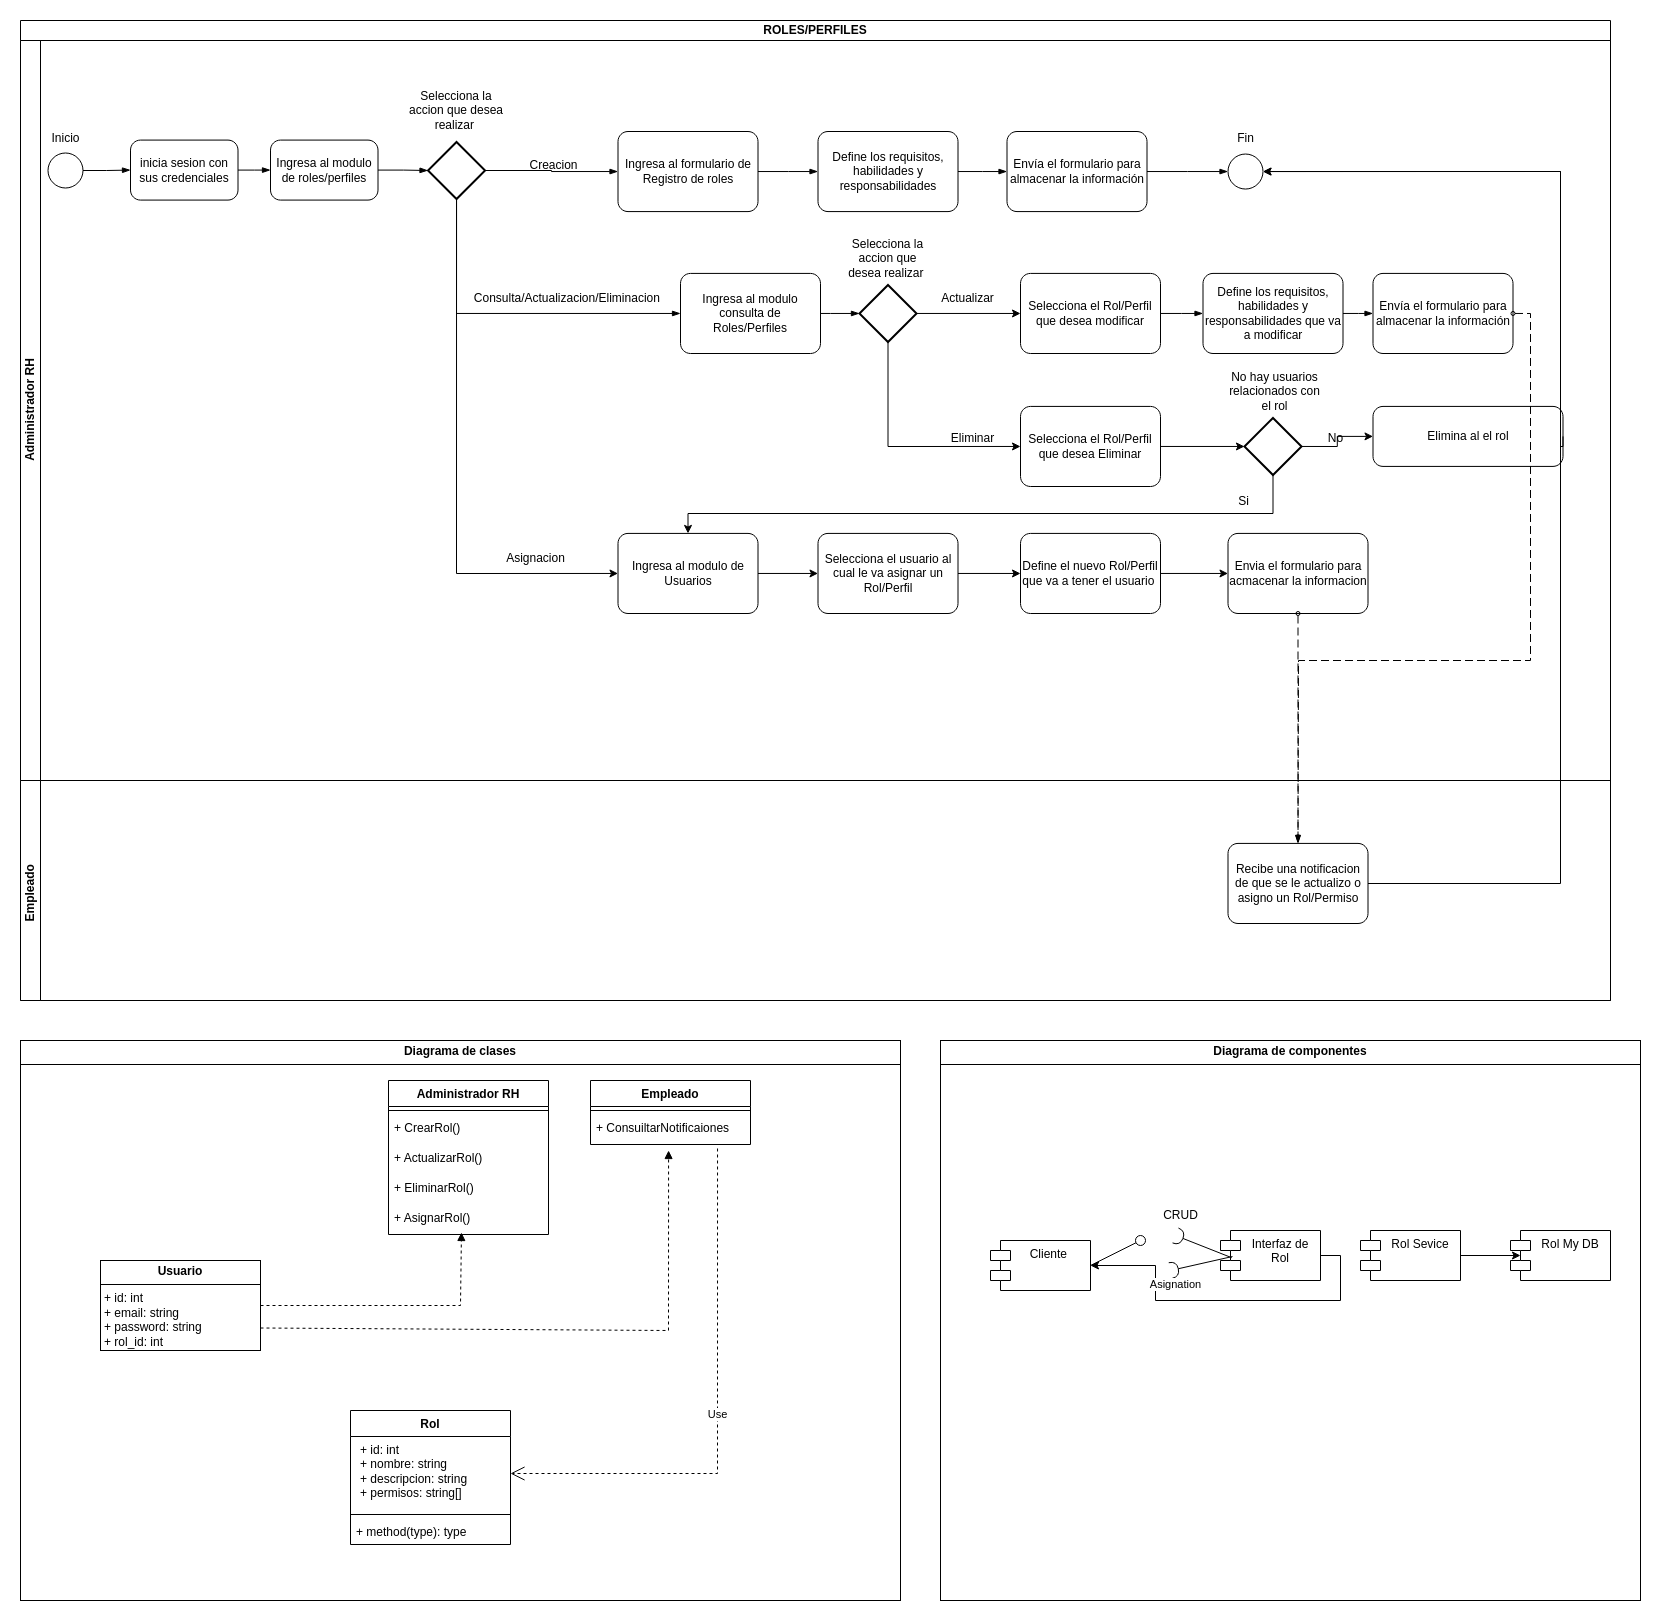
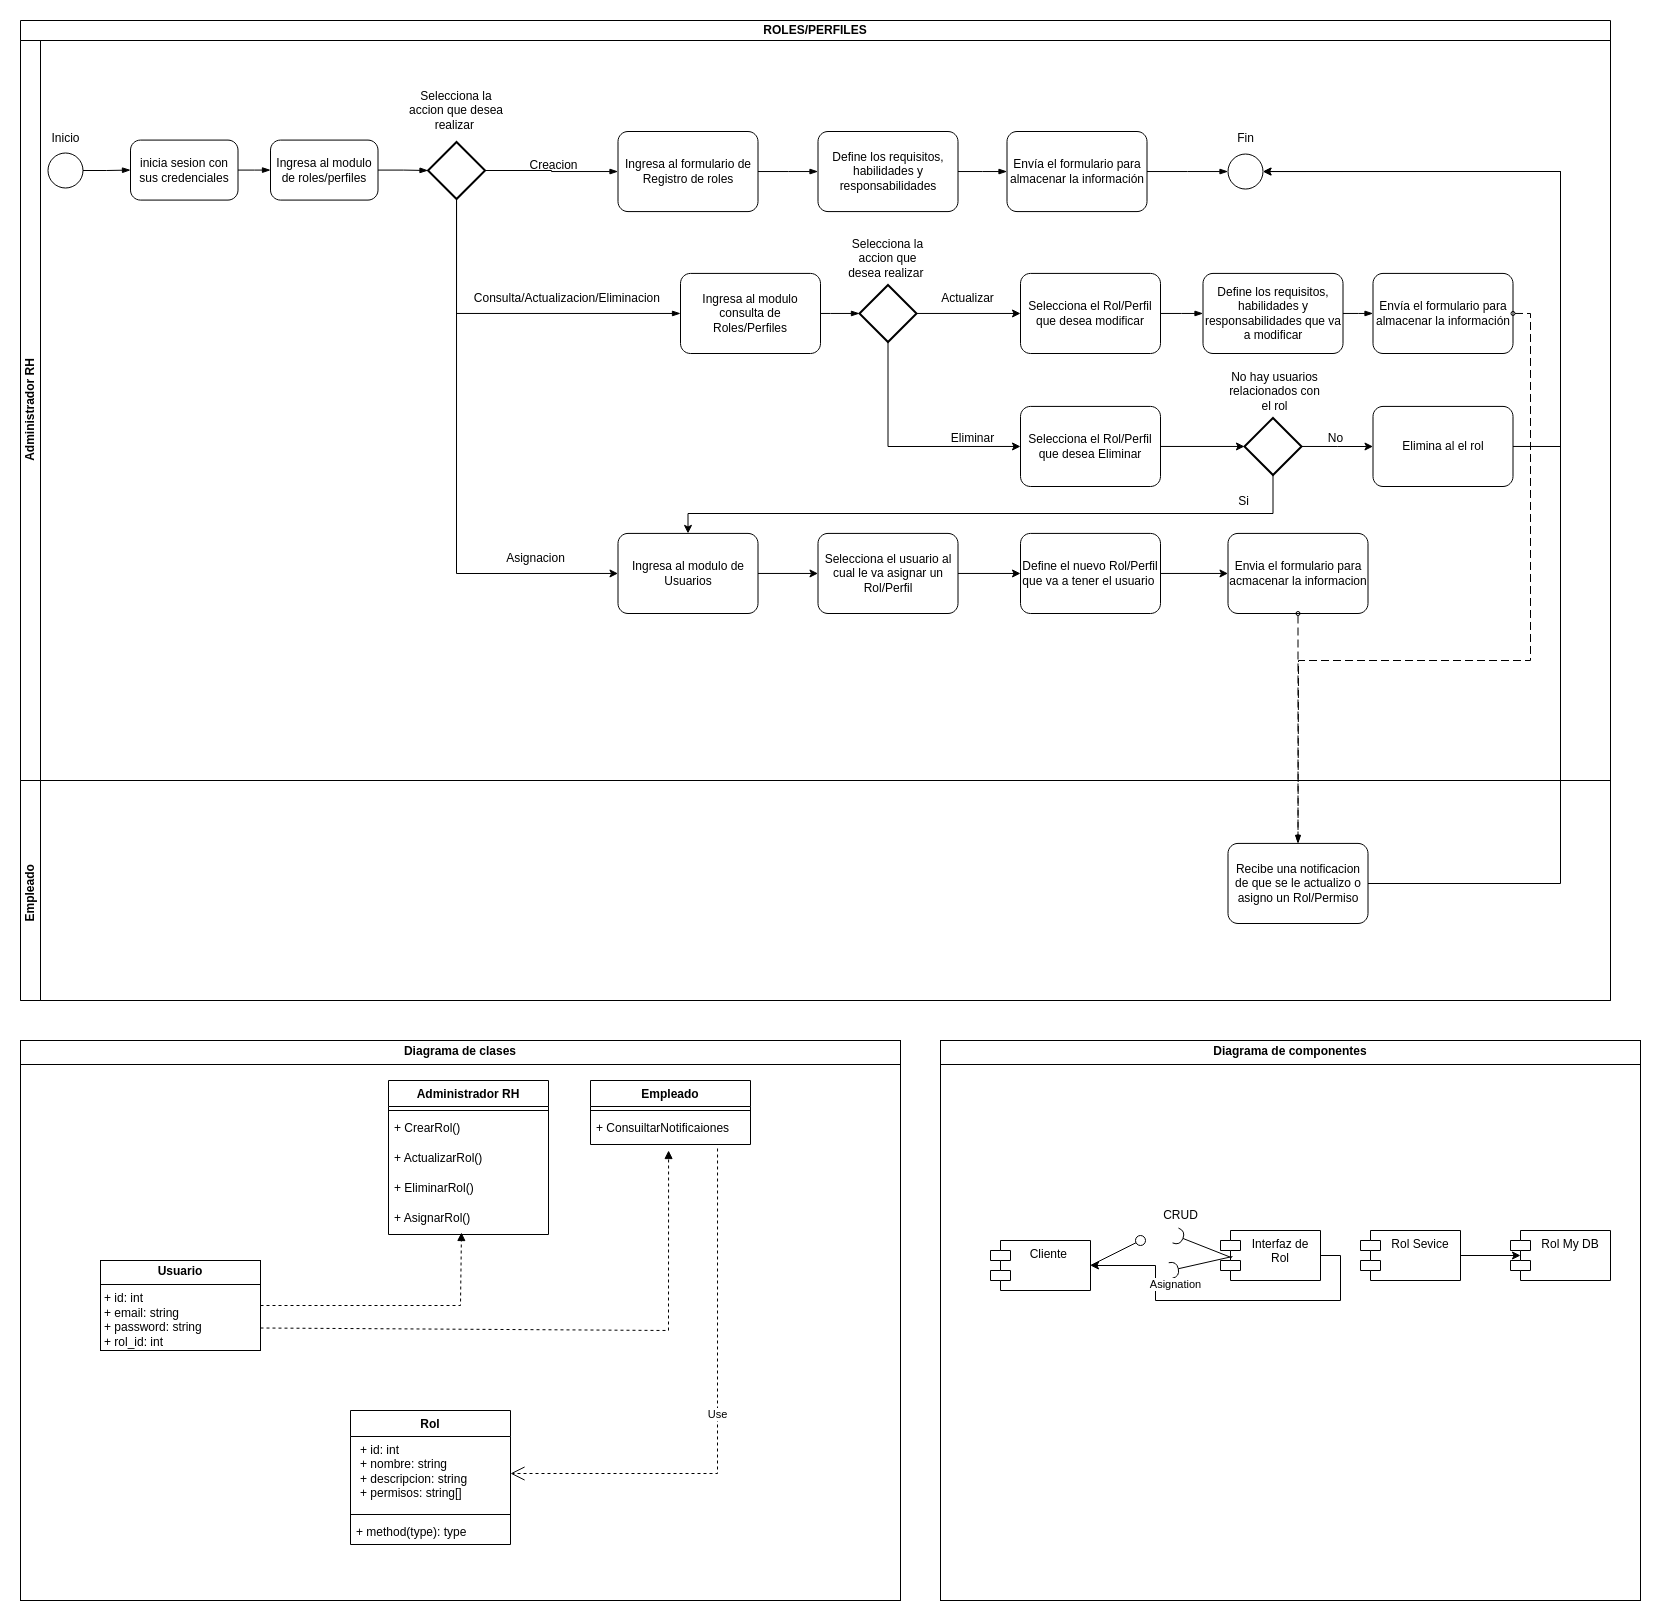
node "Elimina al el rol": size 190x60 -> 140x80
